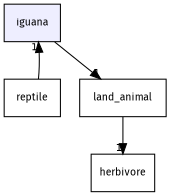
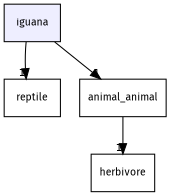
edge "reptile" -> "iguana": reversed
node "land_animal": label "land_animal" -> "animal_animal"
